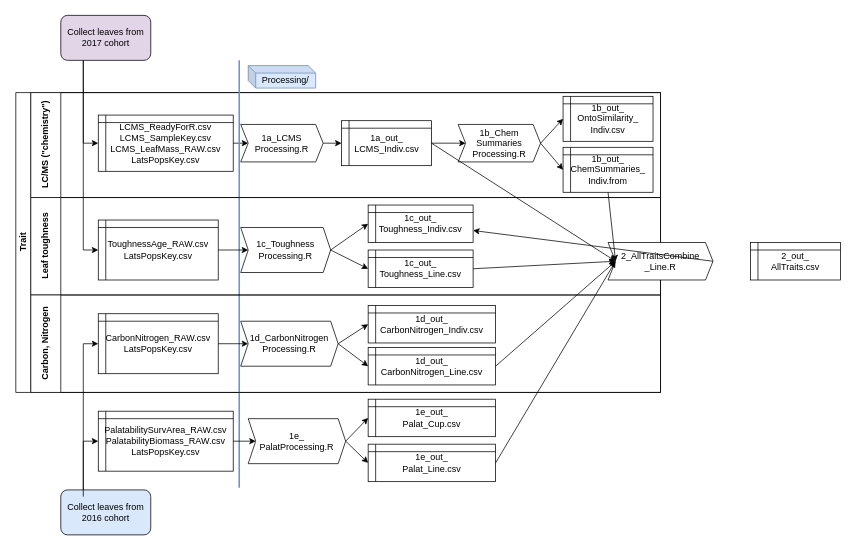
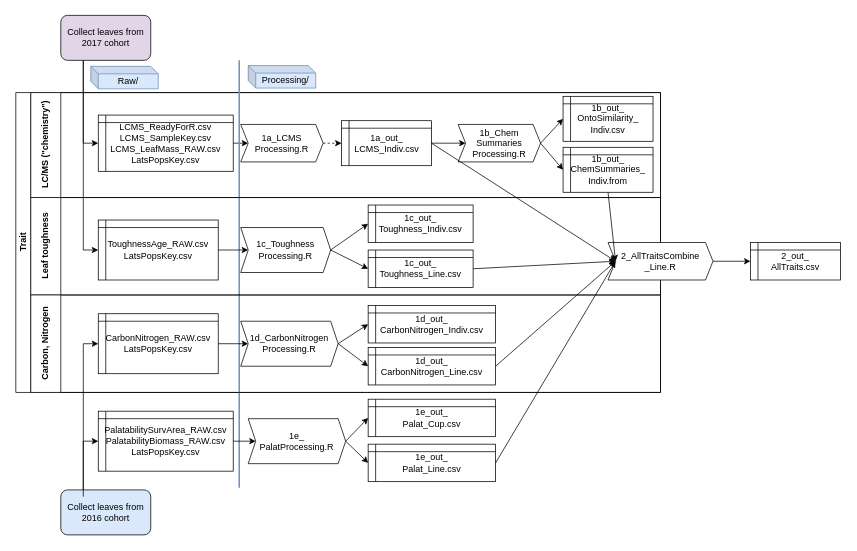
node "Raw/": added
edge "1a_LCMS Processing.R" -> "1a_out_ LCMS_Indiv.csv": style solid -> dashed
edge "2_AllTraitsCombine _Line.R" -> "1c_out_ Toughness_Indiv.csv": now "2_AllTraitsCombine _Line.R" -> "2_out_ AllTraits.csv"
